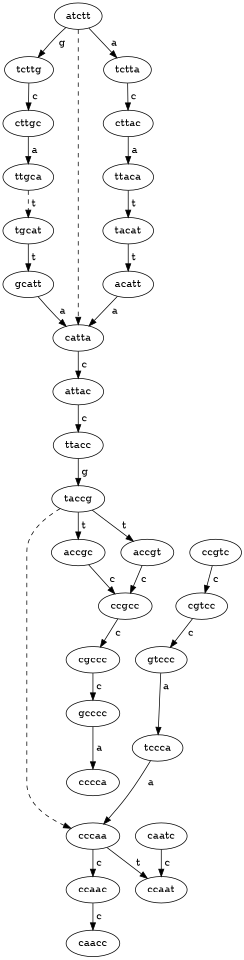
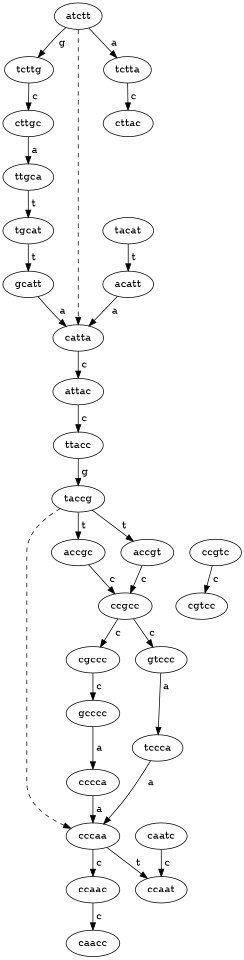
node "ttaca": removed
edge "ttgca" -> "tgcat": style dashed -> solid
edge "cgtcc" -> "gtccc": now "ccgcc" -> "gtccc"
edge "cccca" -> "cccaa": added, label "a"
